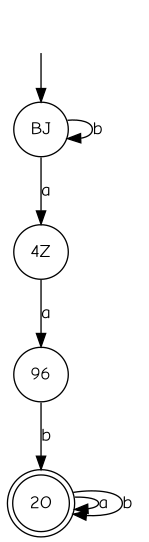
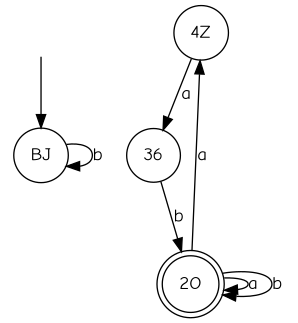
edge "BJ" -> "4Z": now "2O" -> "4Z"
node "96": label "96" -> "36"
